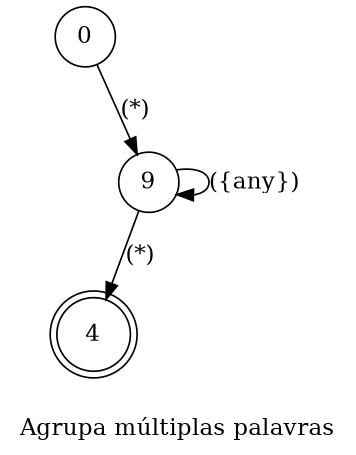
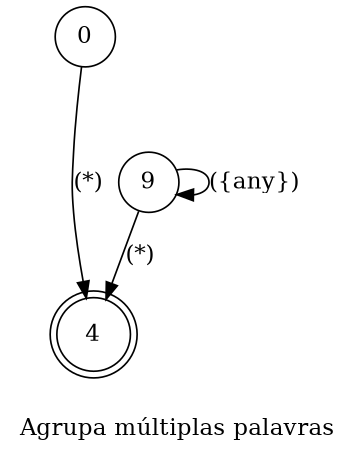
edge "0" -> "9": now "0" -> "4"
